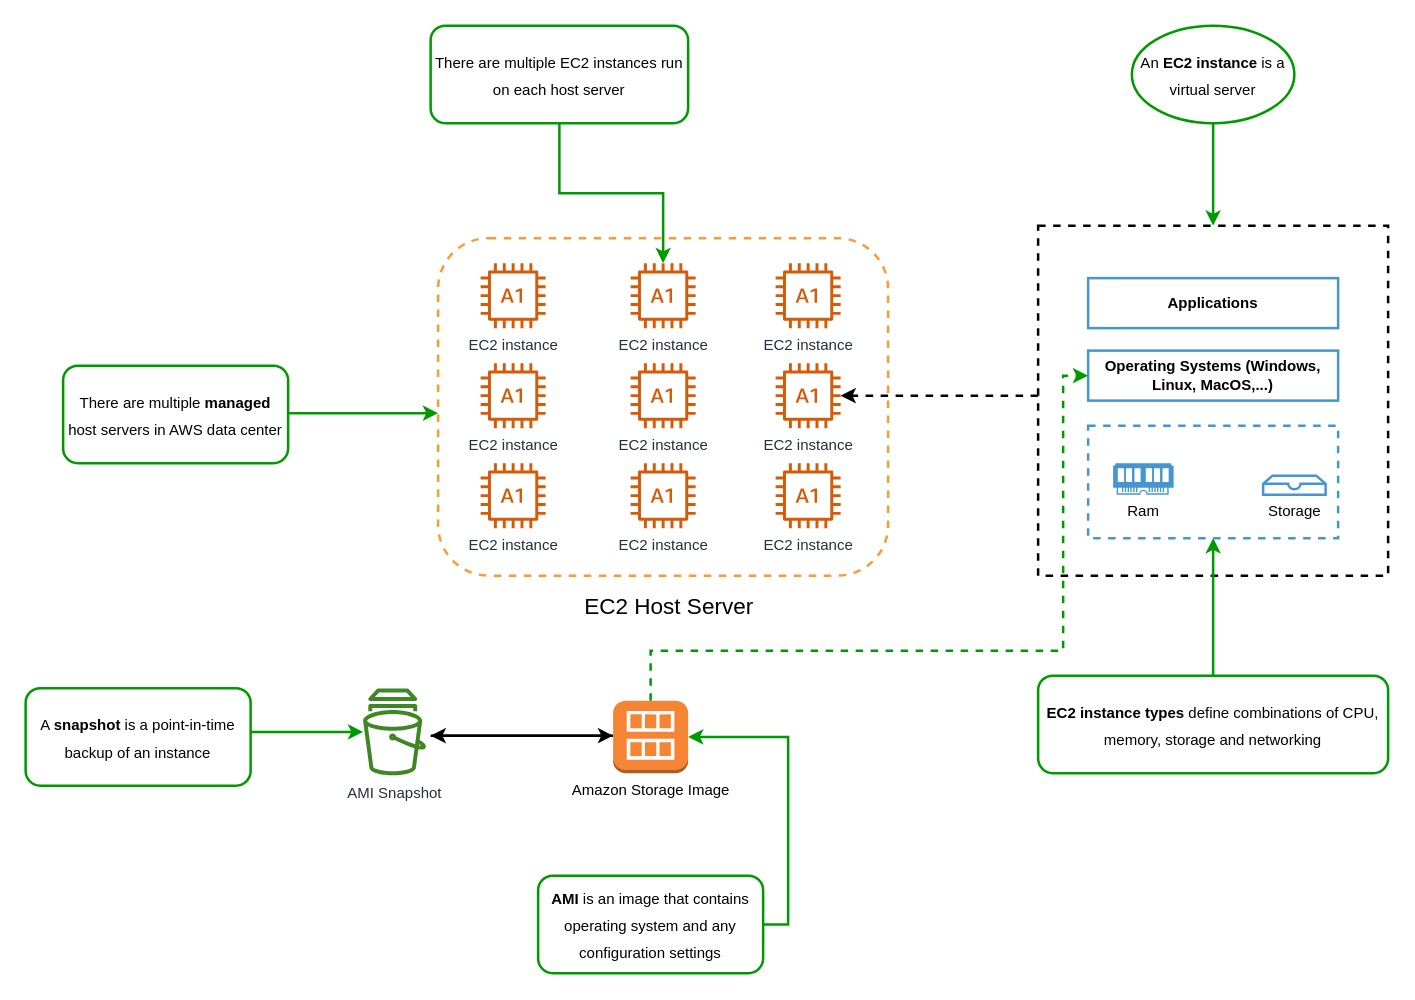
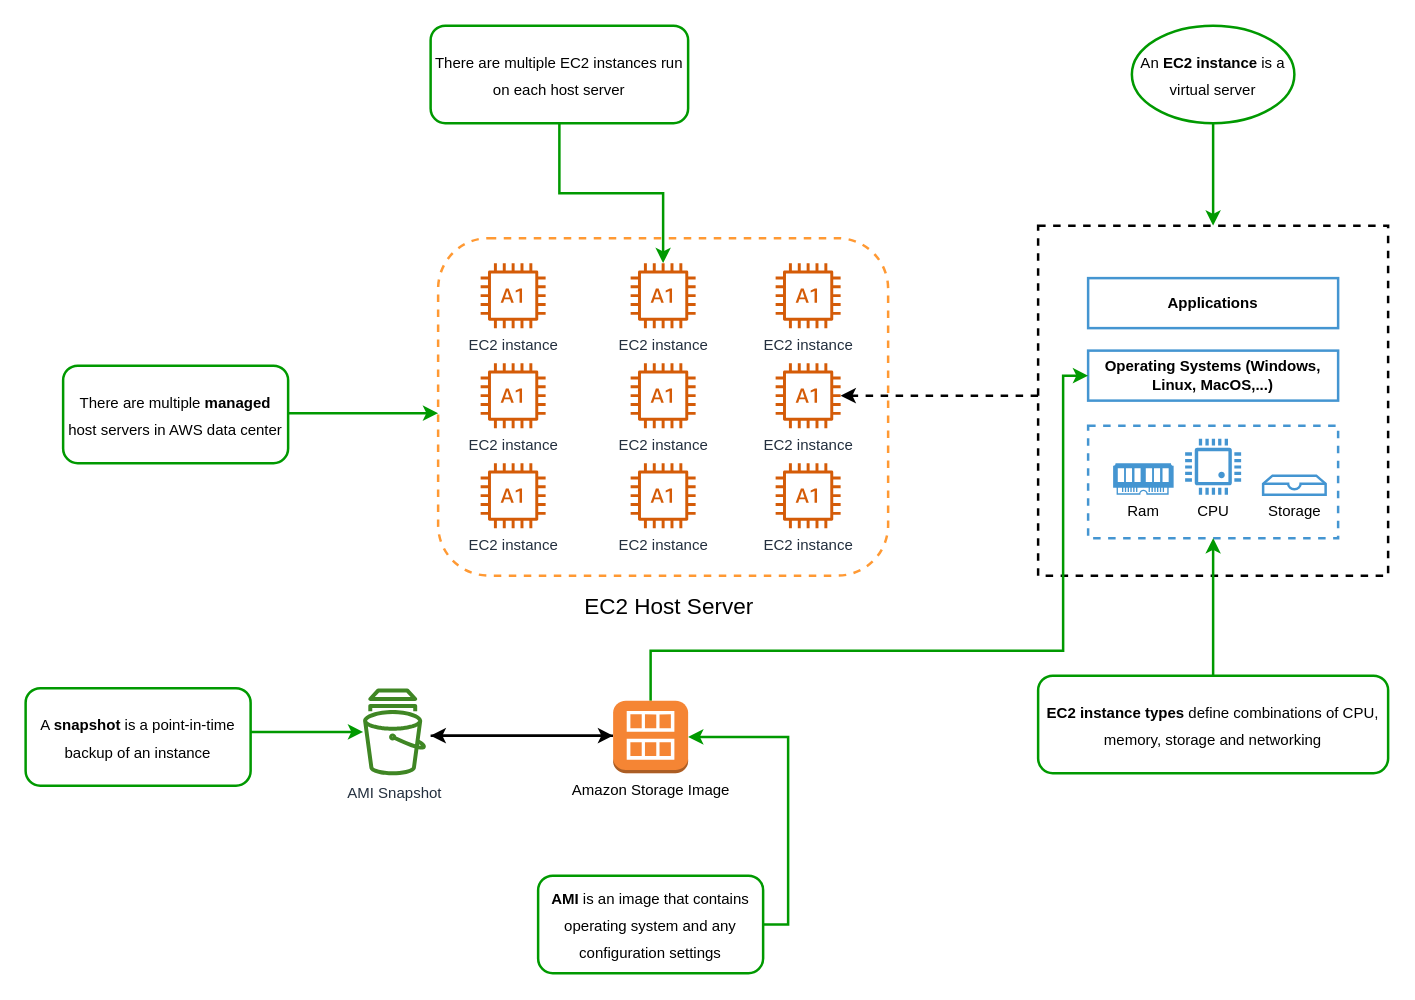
node "CPU": added
edge "Amazon Storage Image" -> "Operating Systems (Windows, Linux, MacOS,...)": style dashed -> solid
